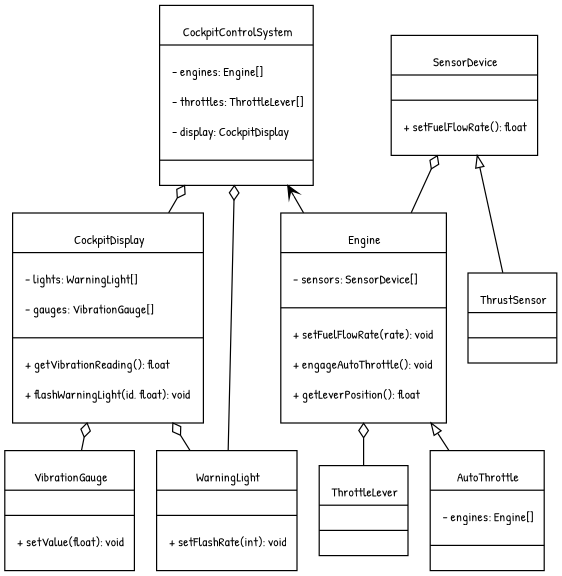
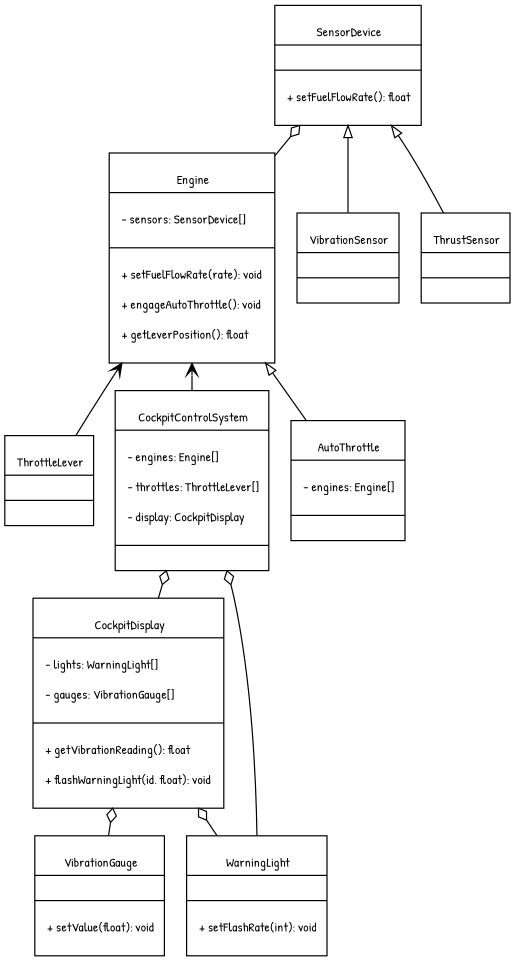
edge "Engine" -> "CockpitControlSystem": reversed
node "VibrationSensor": added
edge "ThrottleLever" -> "Engine": arrowhead odiamond -> vee
